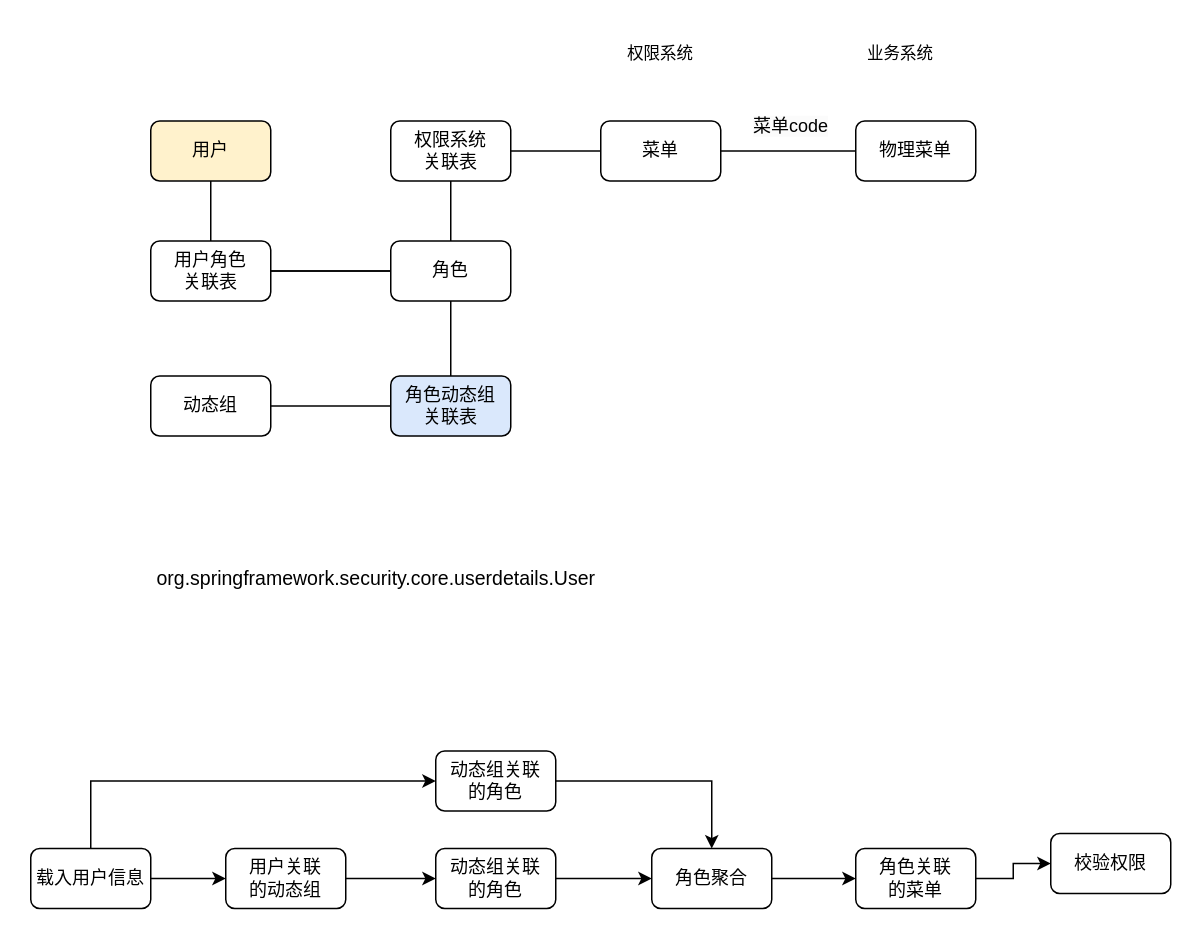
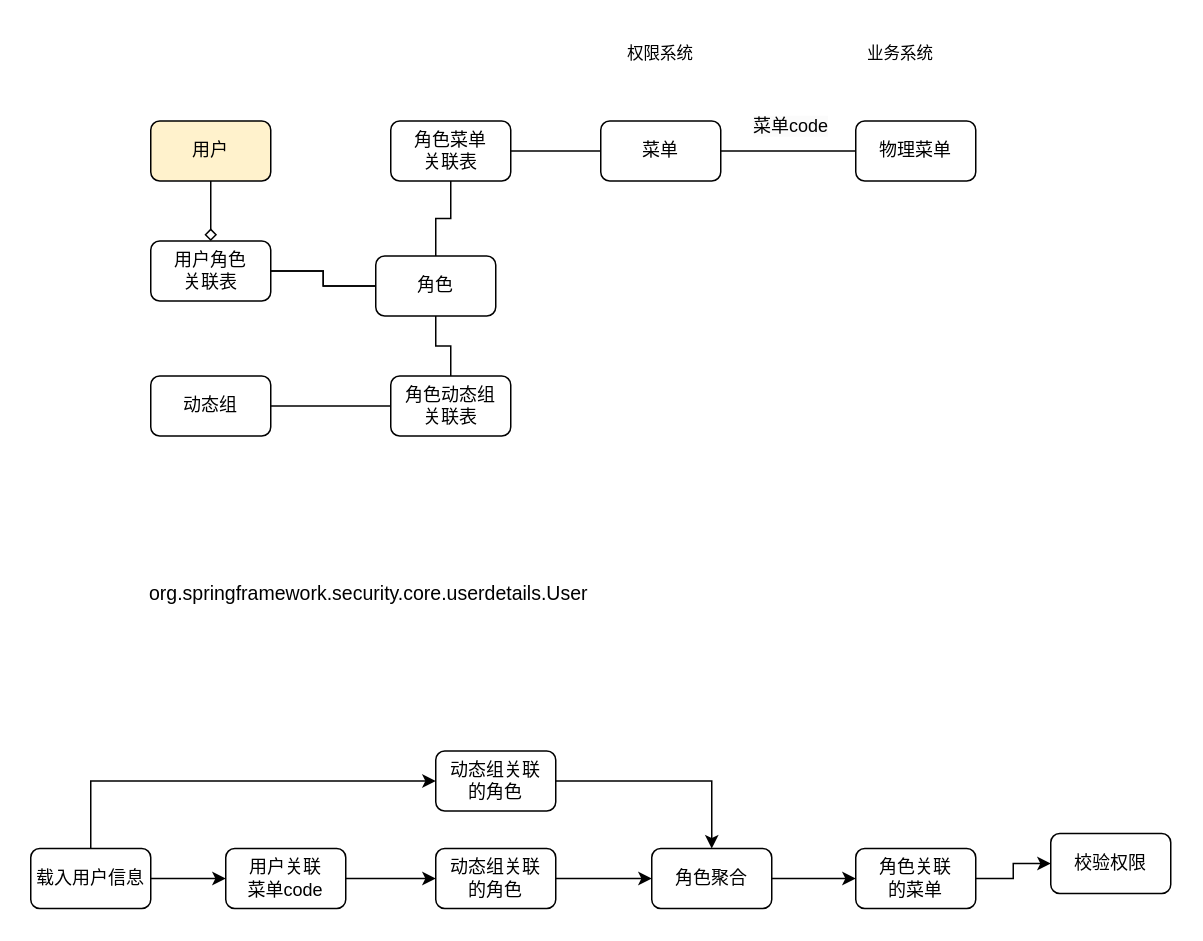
node "权限系统 关联表": label "权限系统 关联表" -> "角色菜单 关联表"
edge "用户" -- "用户角色 关联表": arrowhead none -> diamond
node "角色": moved (451, 271) -> (436, 286)
node "角色动态组 关联表": fillcolor #dae8fc -> #ffffff
node "org.springframework.security.core.userdetails.User": moved (376, 578) -> (368, 593)
node "用户关联 的动态组": label "用户关联 的动态组" -> "用户关联 菜单code"
